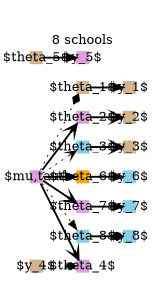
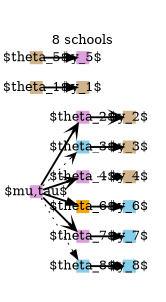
edge "$mu,tau$" -> "$theta_1$": removed
edge "$theta_3$" -> "$y_3$": arrowhead vee -> normal
edge "$y_4$" -> "$theta_4$": reversed
